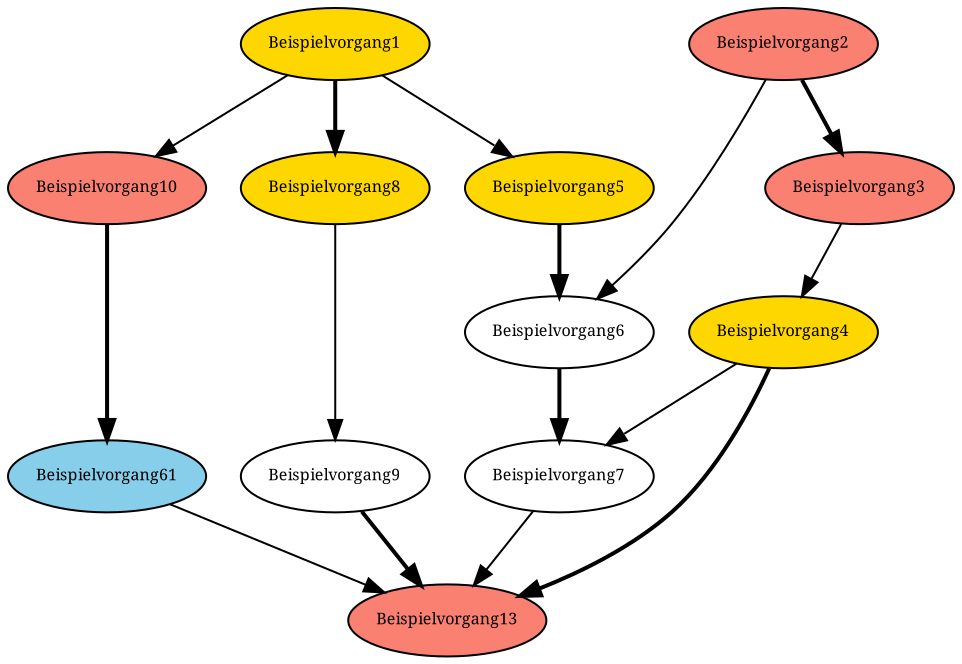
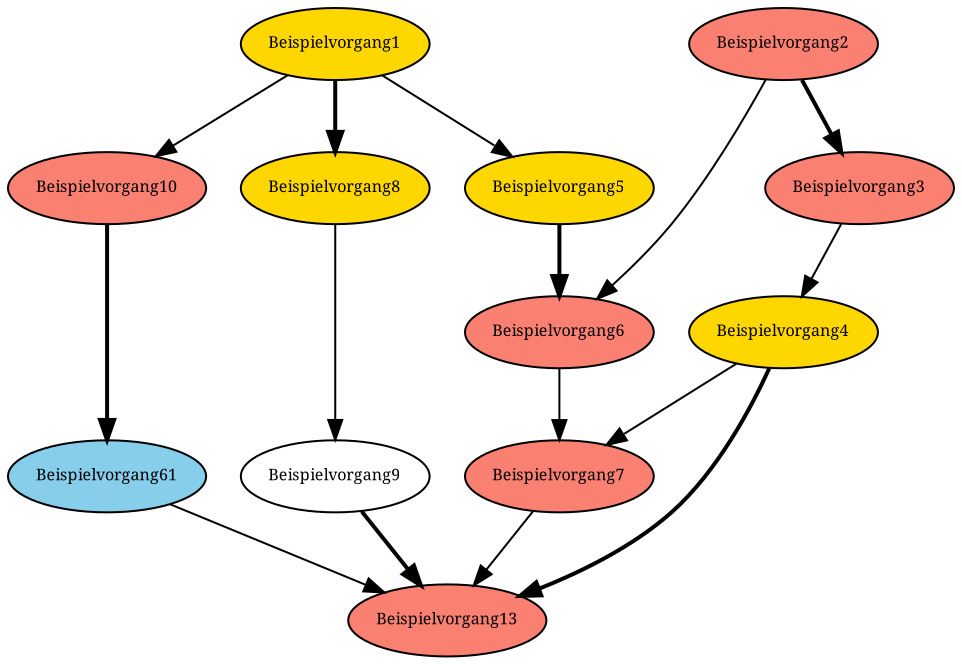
node "Beispielvorgang6": fillcolor white -> salmon
edge "Beispielvorgang6" -> "Beispielvorgang7": style bold -> solid
node "Beispielvorgang7": fillcolor white -> salmon
